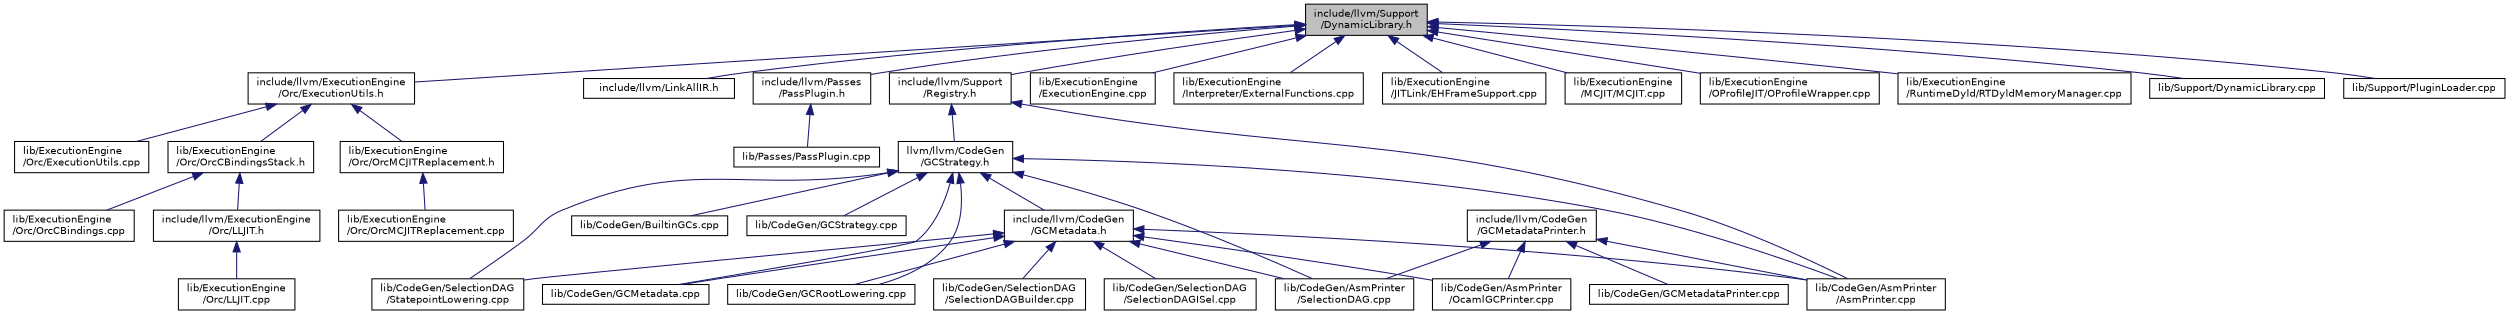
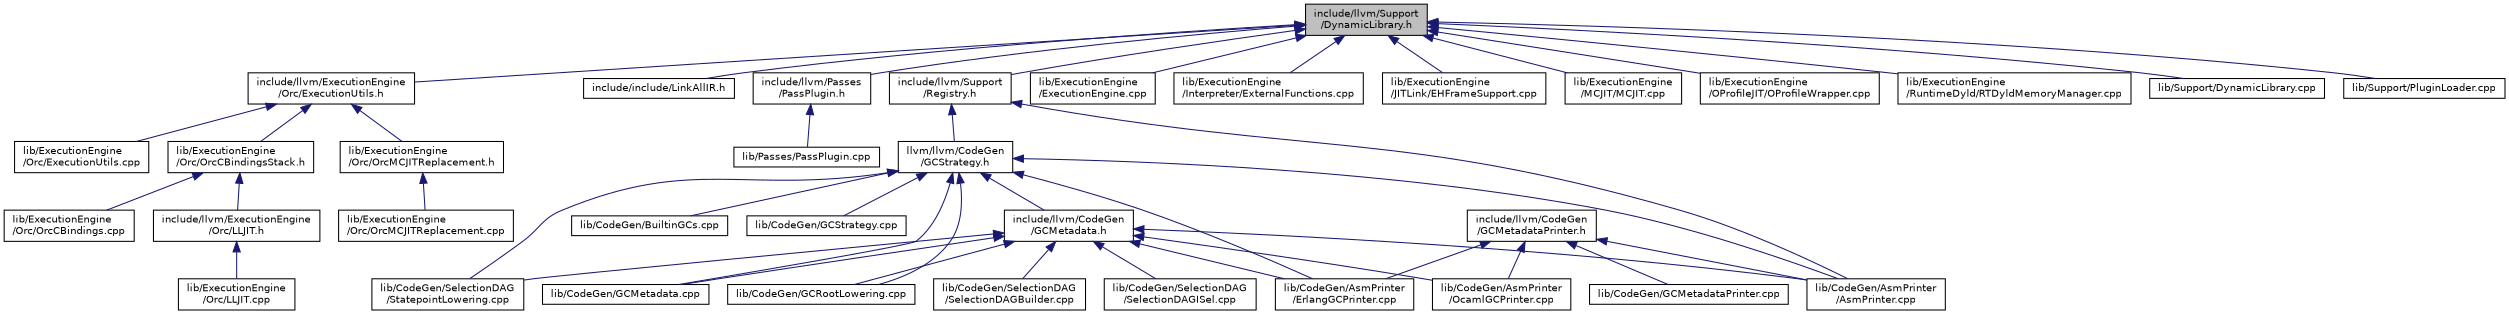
node "include/llvm/LinkAllIR.h": label "include/llvm/LinkAllIR.h" -> "include/include/LinkAllIR.h"
node "lib/CodeGen/AsmPrinter /SelectionDAG.cpp": label "lib/CodeGen/AsmPrinter /SelectionDAG.cpp" -> "lib/CodeGen/AsmPrinter /ErlangGCPrinter.cpp"
